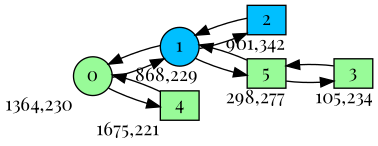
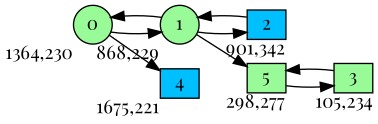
node "1 868,229": fillcolor deepskyblue -> palegreen
edge "5 298,277" -> "1 868,229": removed
edge "4 1675,221" -> "0 1364,230": removed
node "4 1675,221": fillcolor palegreen -> deepskyblue
